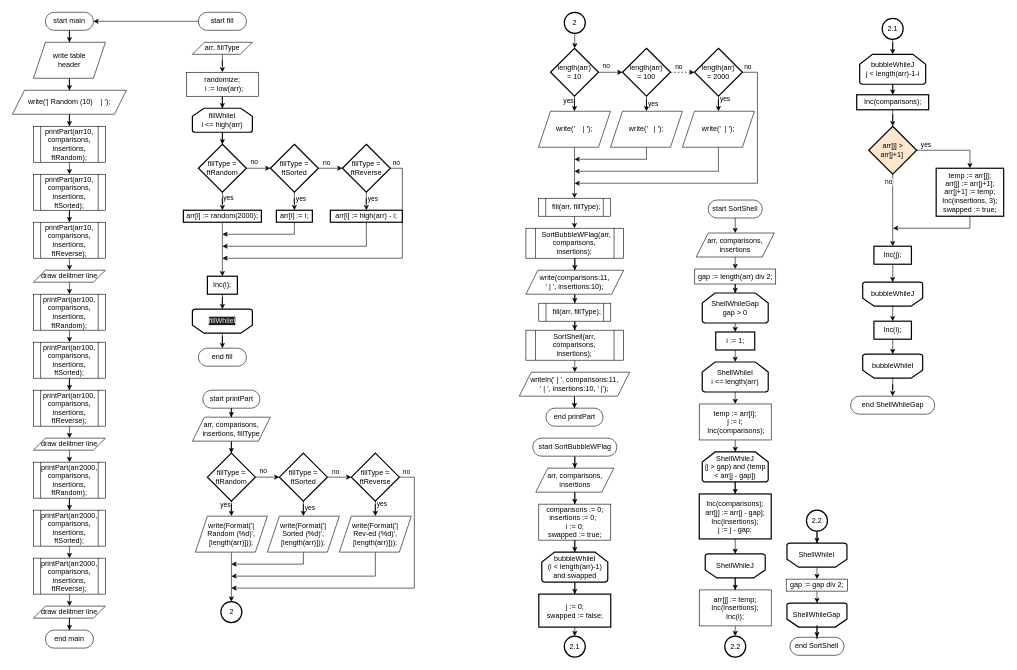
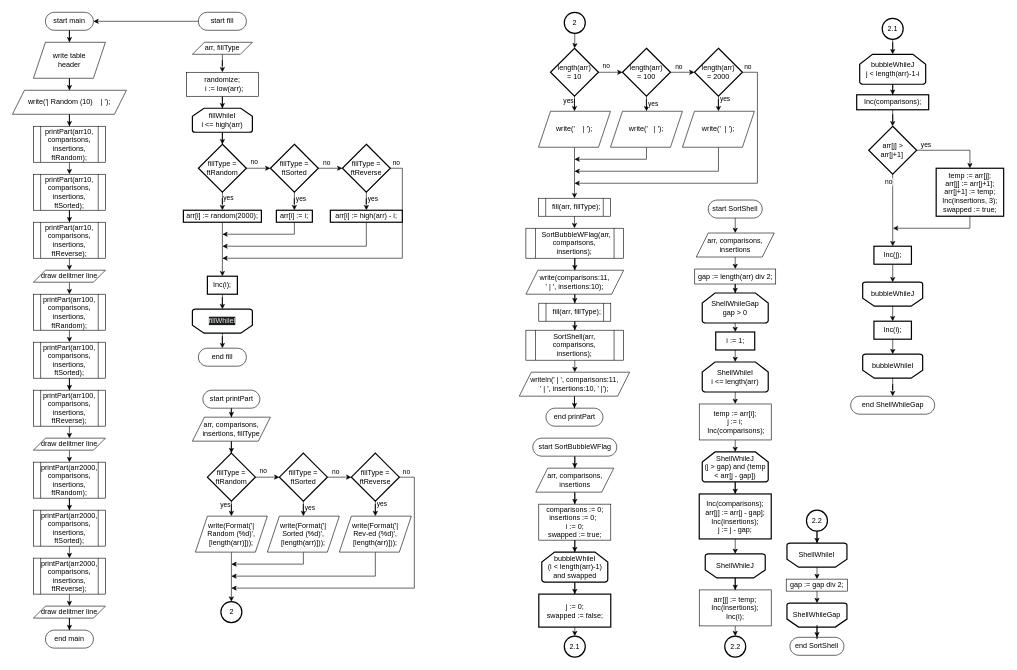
edge "length(arr) = 100" -> "length(arr) = 2000": style dashed -> solid
node "arr[j] > arr[j+1]": fillcolor #ffe6cc -> #ffffff
